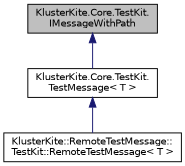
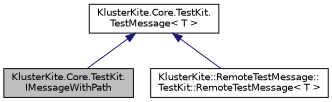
edge "KlusterKite.Core.TestKit. TestMessage< T >" -> "KlusterKite.Core.TestKit. IMessageWithPath": reversed
